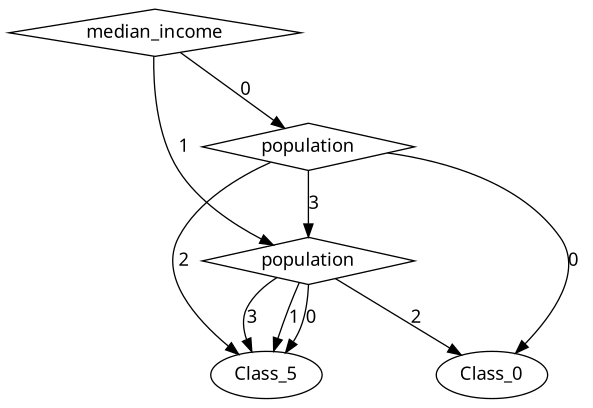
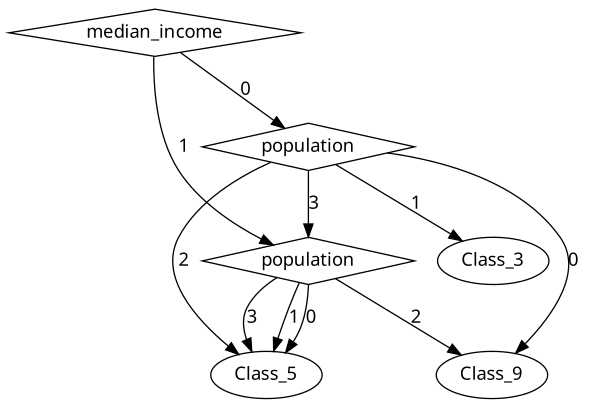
node "Class_3": added
node "Class_0": label "Class_0" -> "Class_9"
